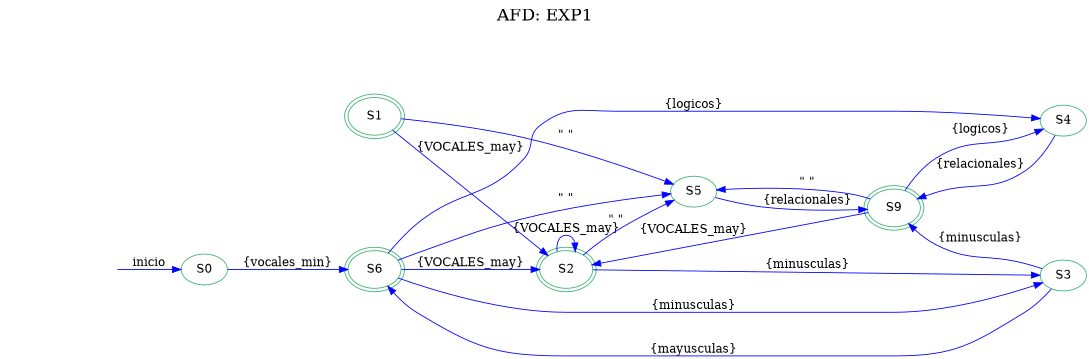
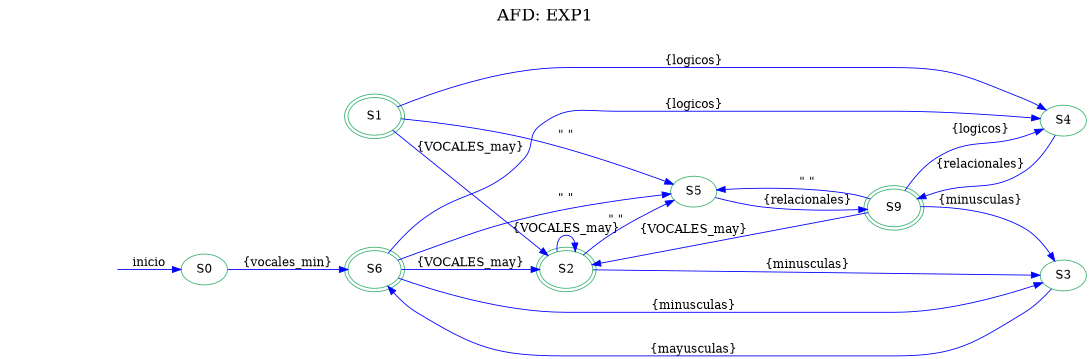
edge "S1" -> "S4": added, label "{logicos}"
edge "S3" -> "S9": reversed
